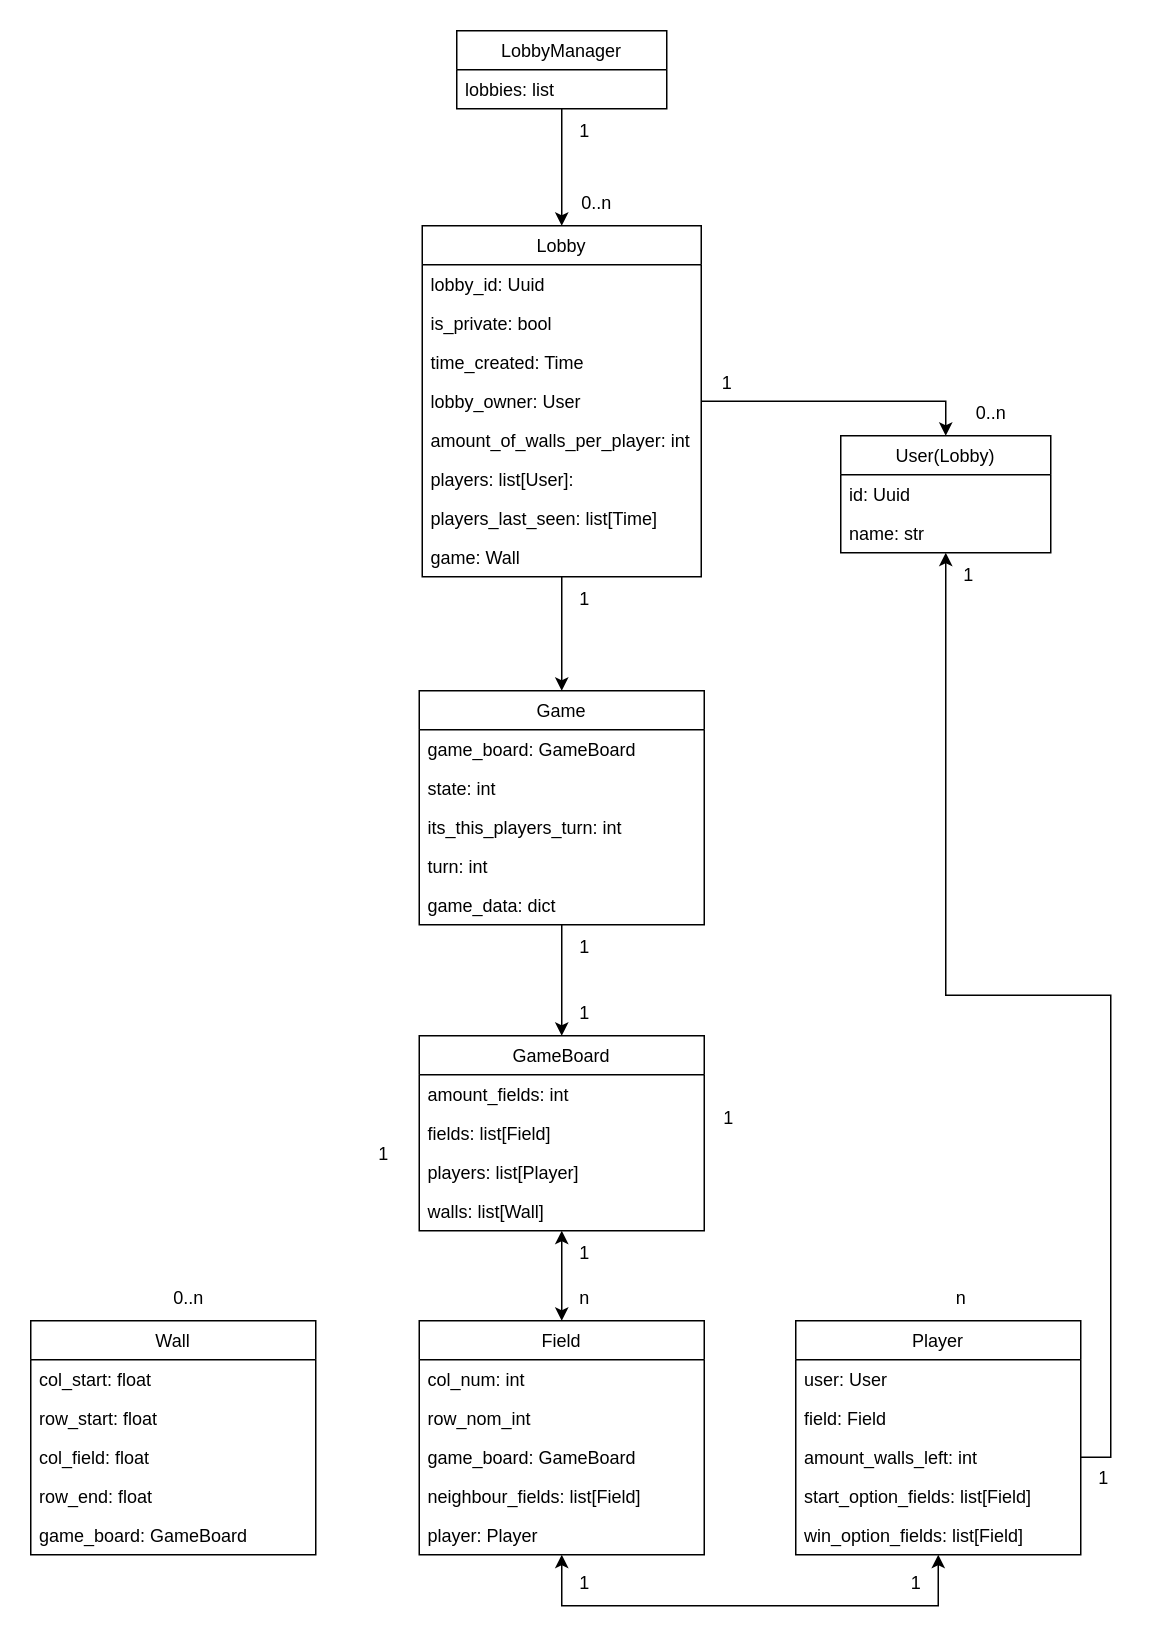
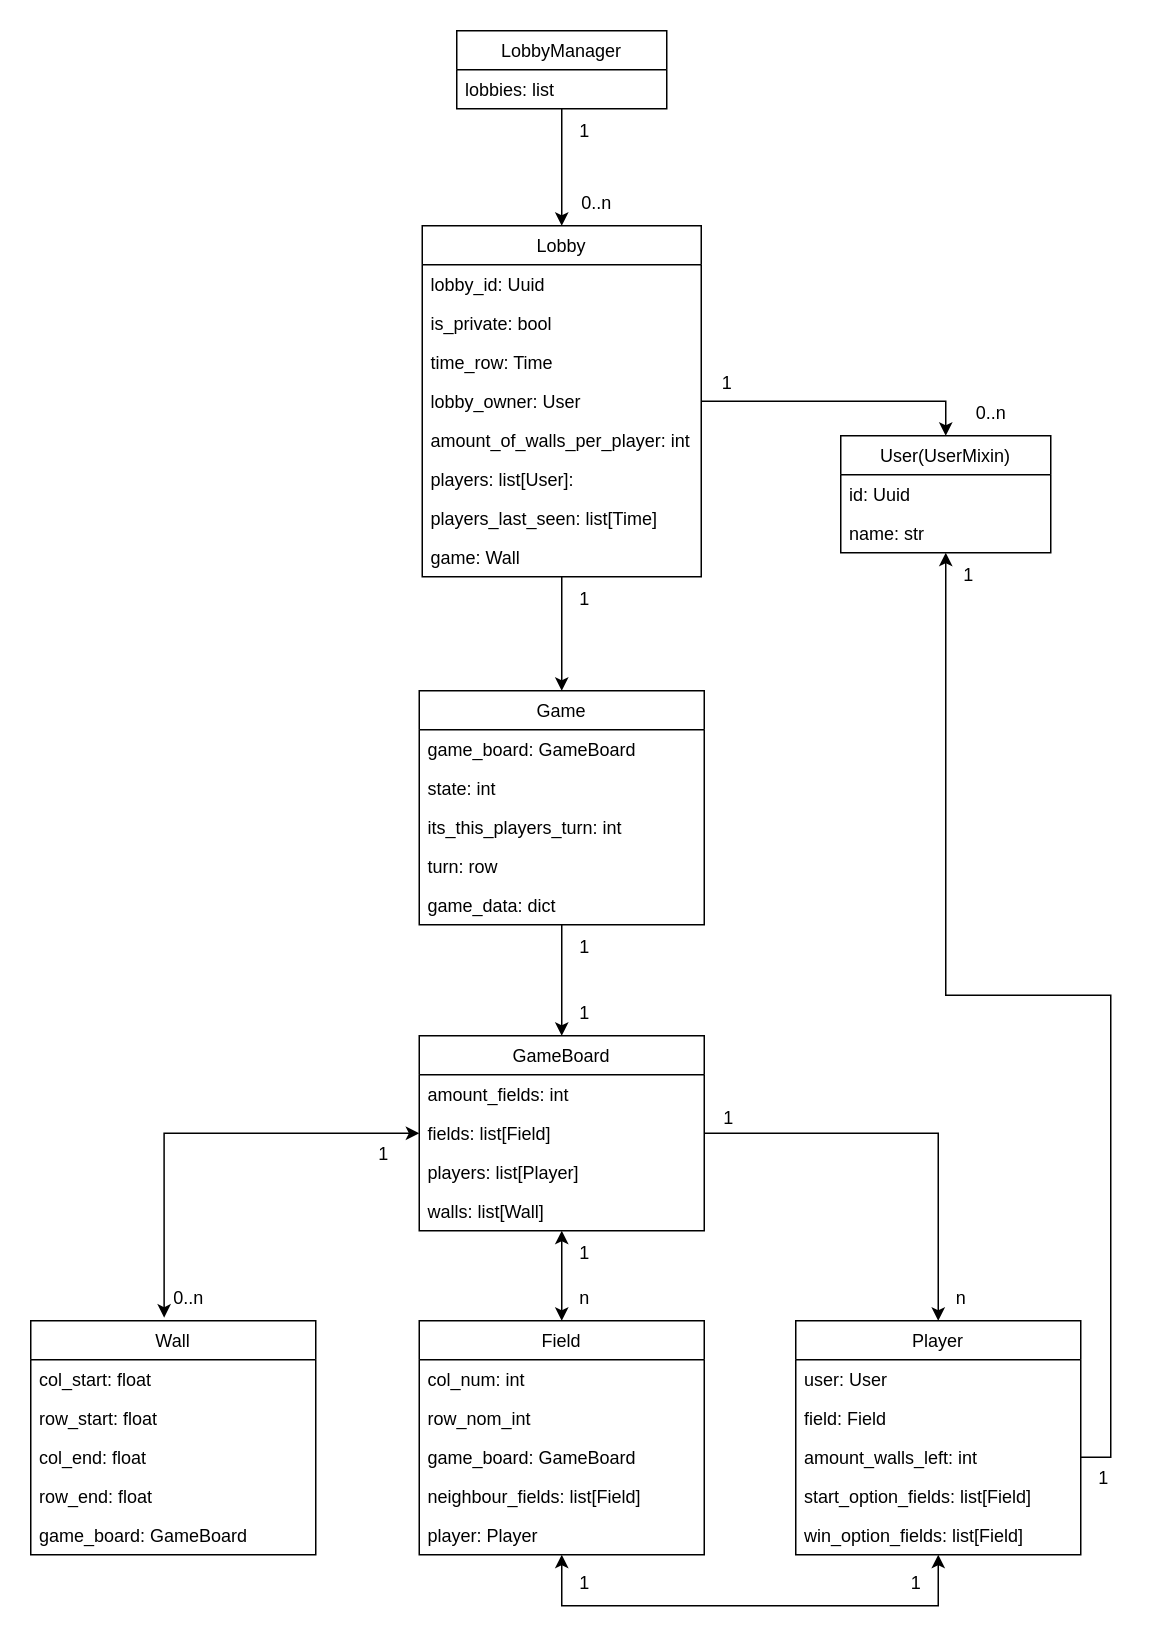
node "time_created: Time": label "time_created: Time" -> "time_row: Time"
node "User(Lobby)": label "User(Lobby)" -> "User(UserMixin)"
node "turn: int": label "turn: int" -> "turn: row"
edge "GameBoard" -- "Wall": added
edge "GameBoard" -> "Player": added
node "col_field: float": label "col_field: float" -> "col_end: float"
